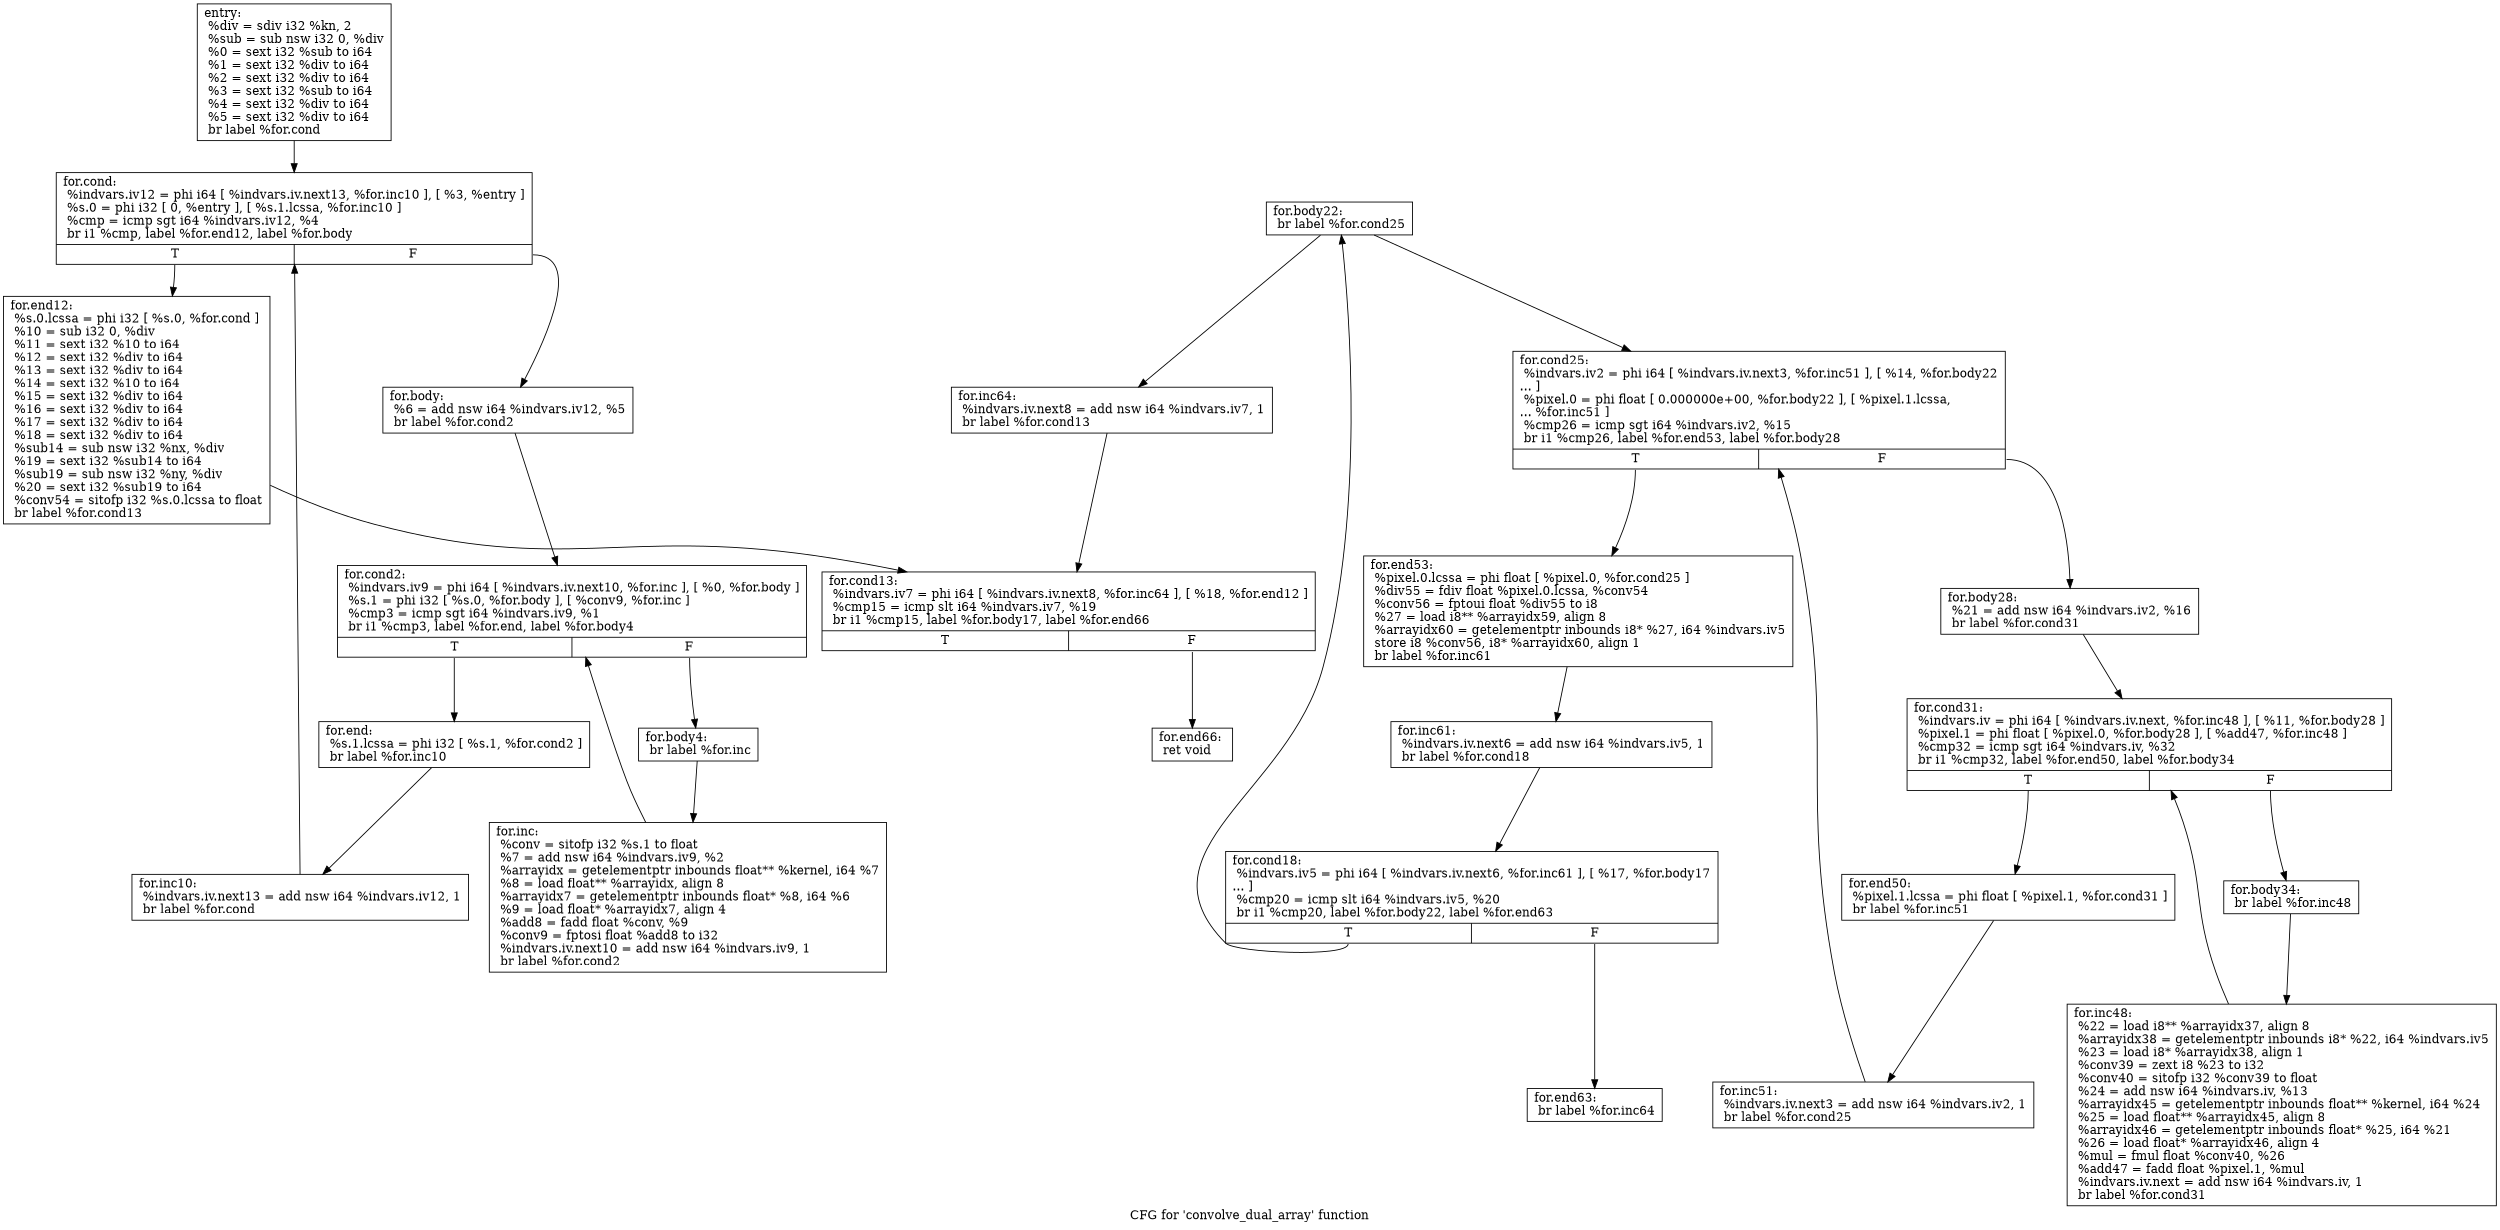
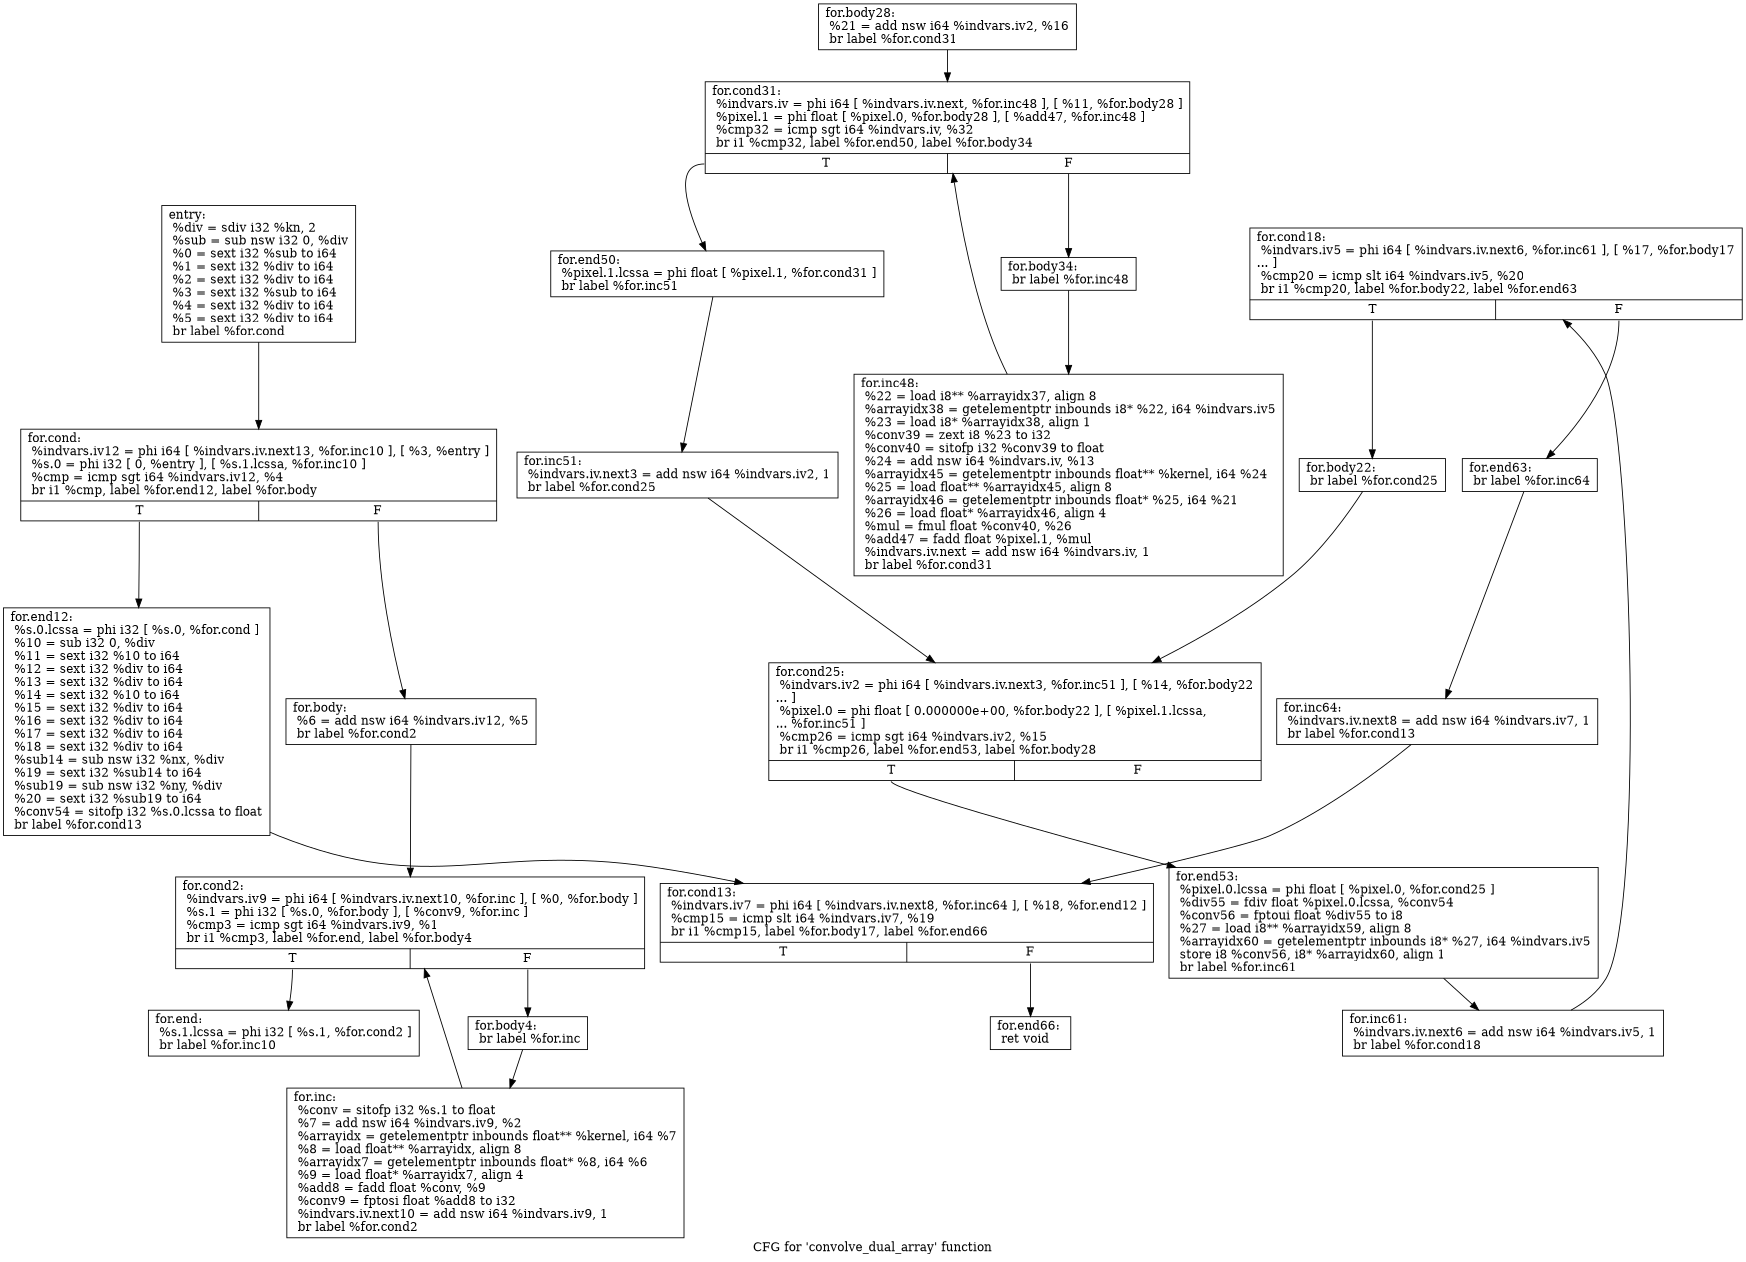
edge "for.body22:" -> "for.inc64:": now "for.end63:" -> "for.inc64:"
edge "for.cond25:" -> "for.body28:": removed
node "for.inc10:": removed
